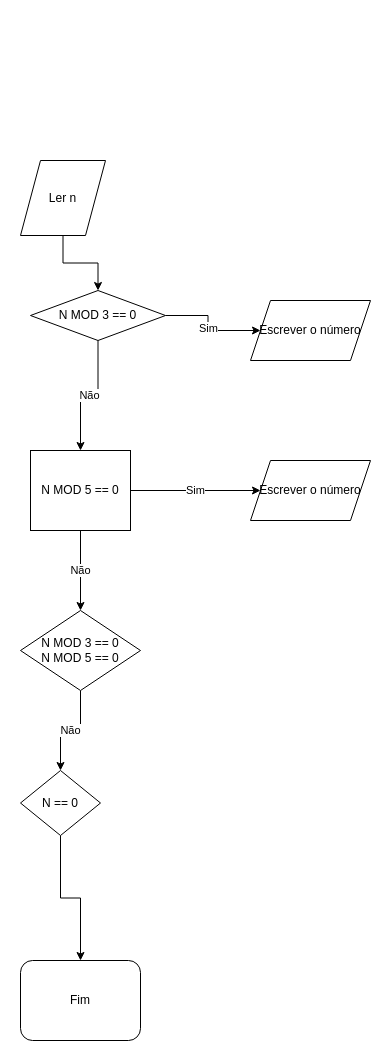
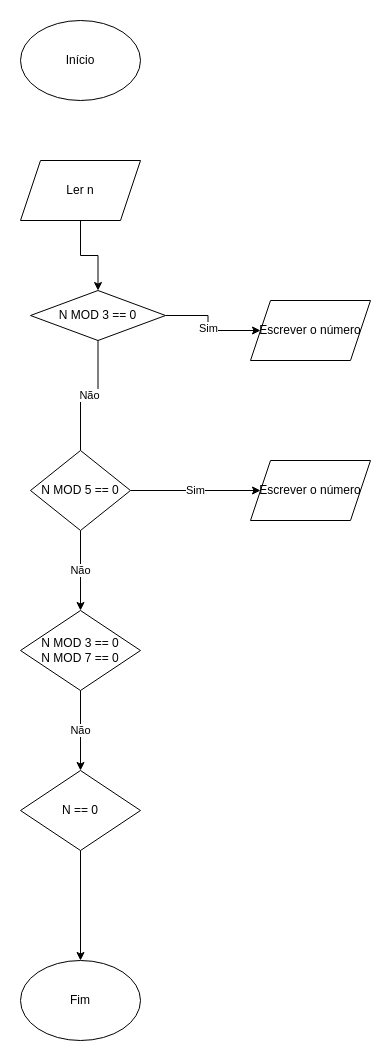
node "Início": added
node "Ler n": size 85x75 -> 120x60
edge "N MOD 3 == 0" -> "N MOD 5 == 0": arrowhead classic -> none
node "N MOD 5 == 0": shape rectangle -> diamond
node "N MOD 3 == 0 N MOD 5 == 0": label "N MOD 3 == 0 N MOD 5 == 0" -> "N MOD 3 == 0 N MOD 7 == 0"
node "N == 0": size 80x65 -> 120x80
node "Fim": shape rounded rectangle -> ellipse
